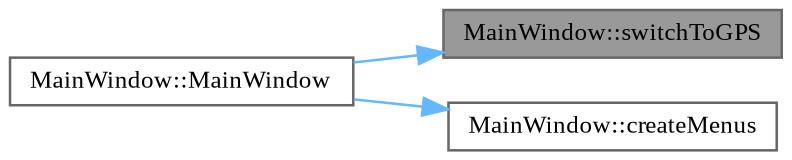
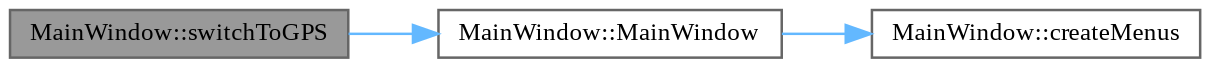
edge "MainWindow::MainWindow" -> "MainWindow::switchToGPS": reversed
